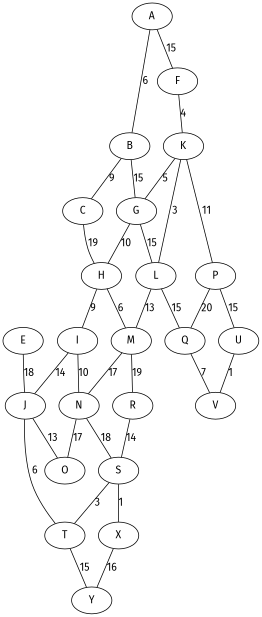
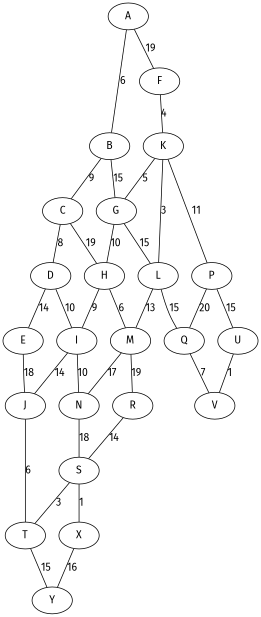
edge "A" -- "F": label "15" -> "19"
node "D": added
node "O": removed
